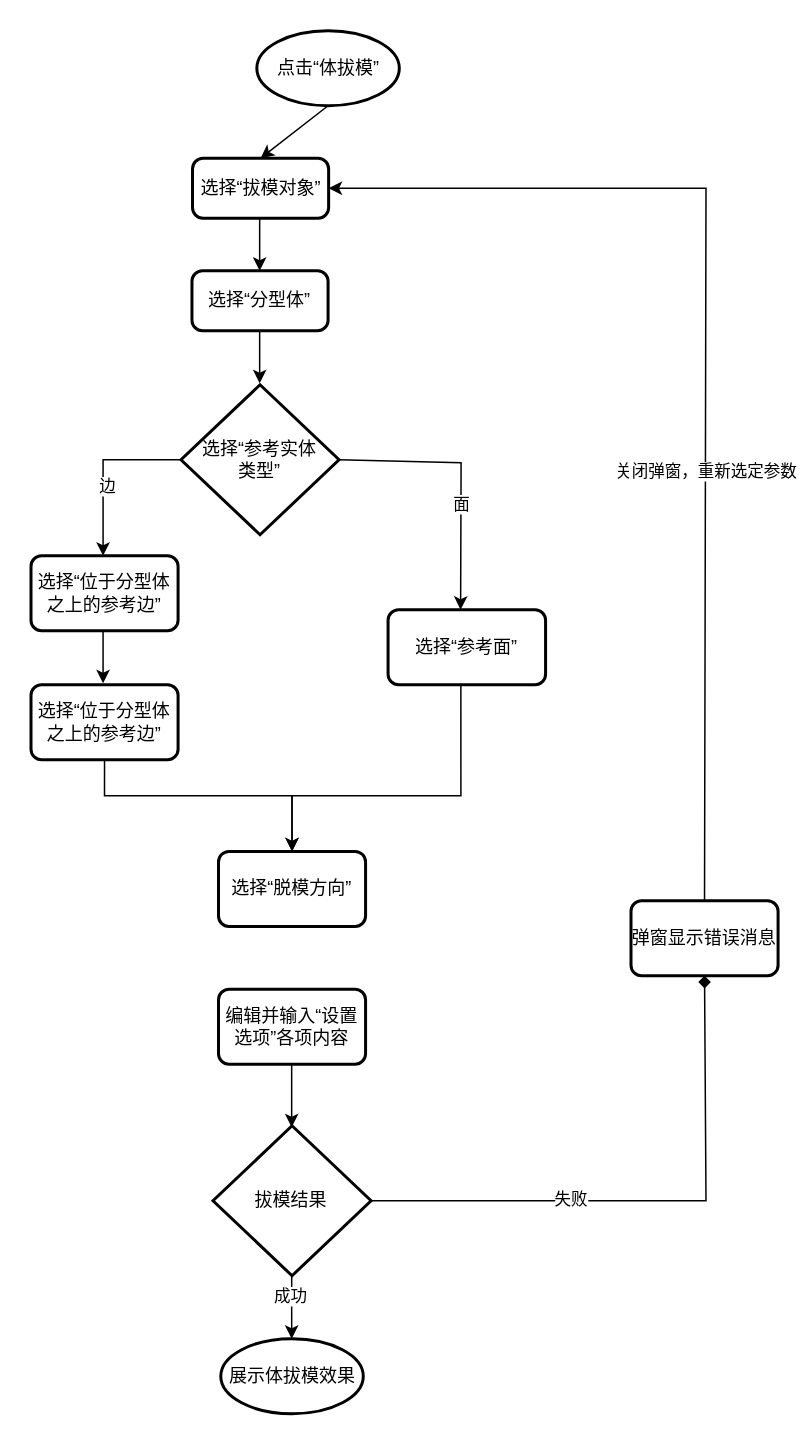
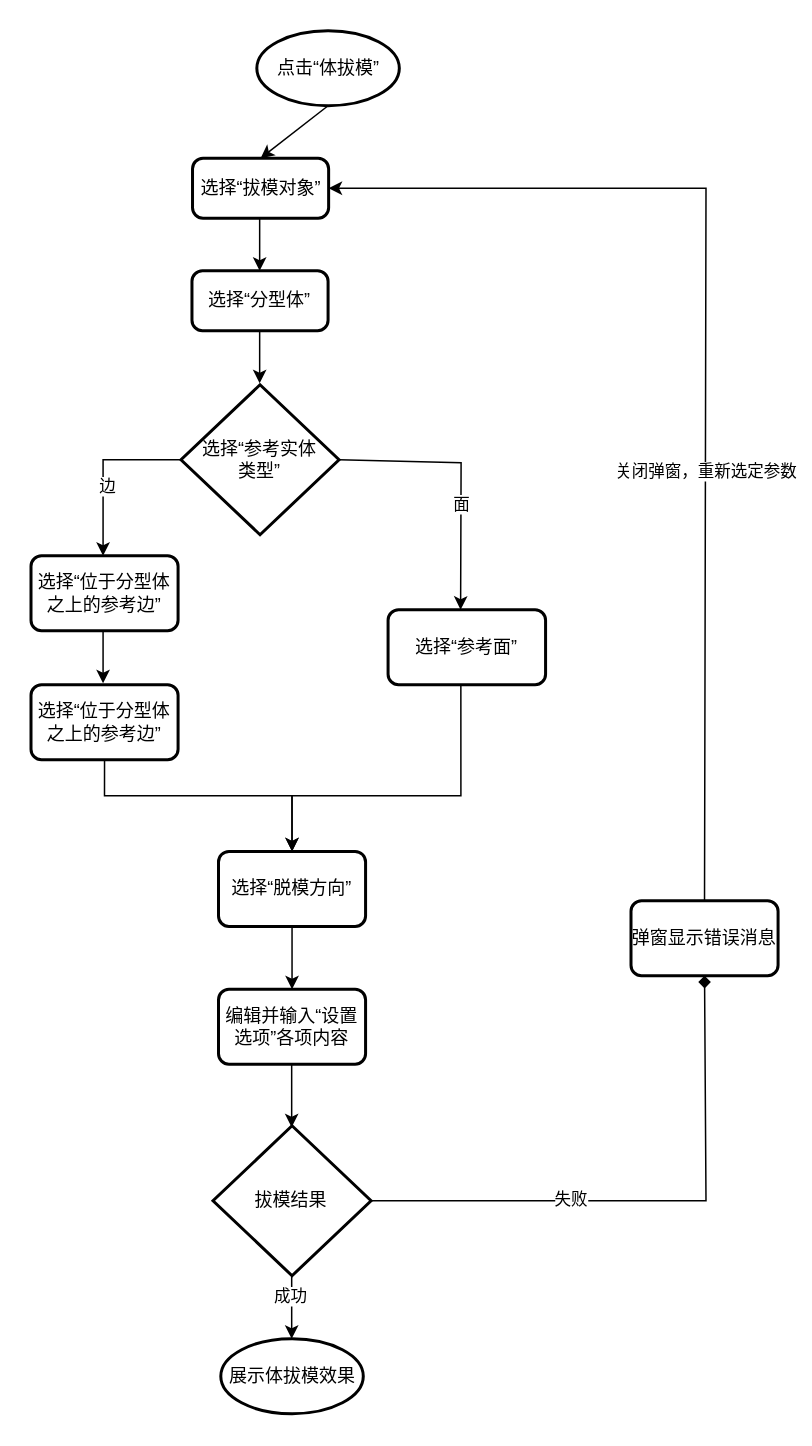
edge "选择“脱模方向”" -> "编辑并输入“设置选项”各项内容": added
